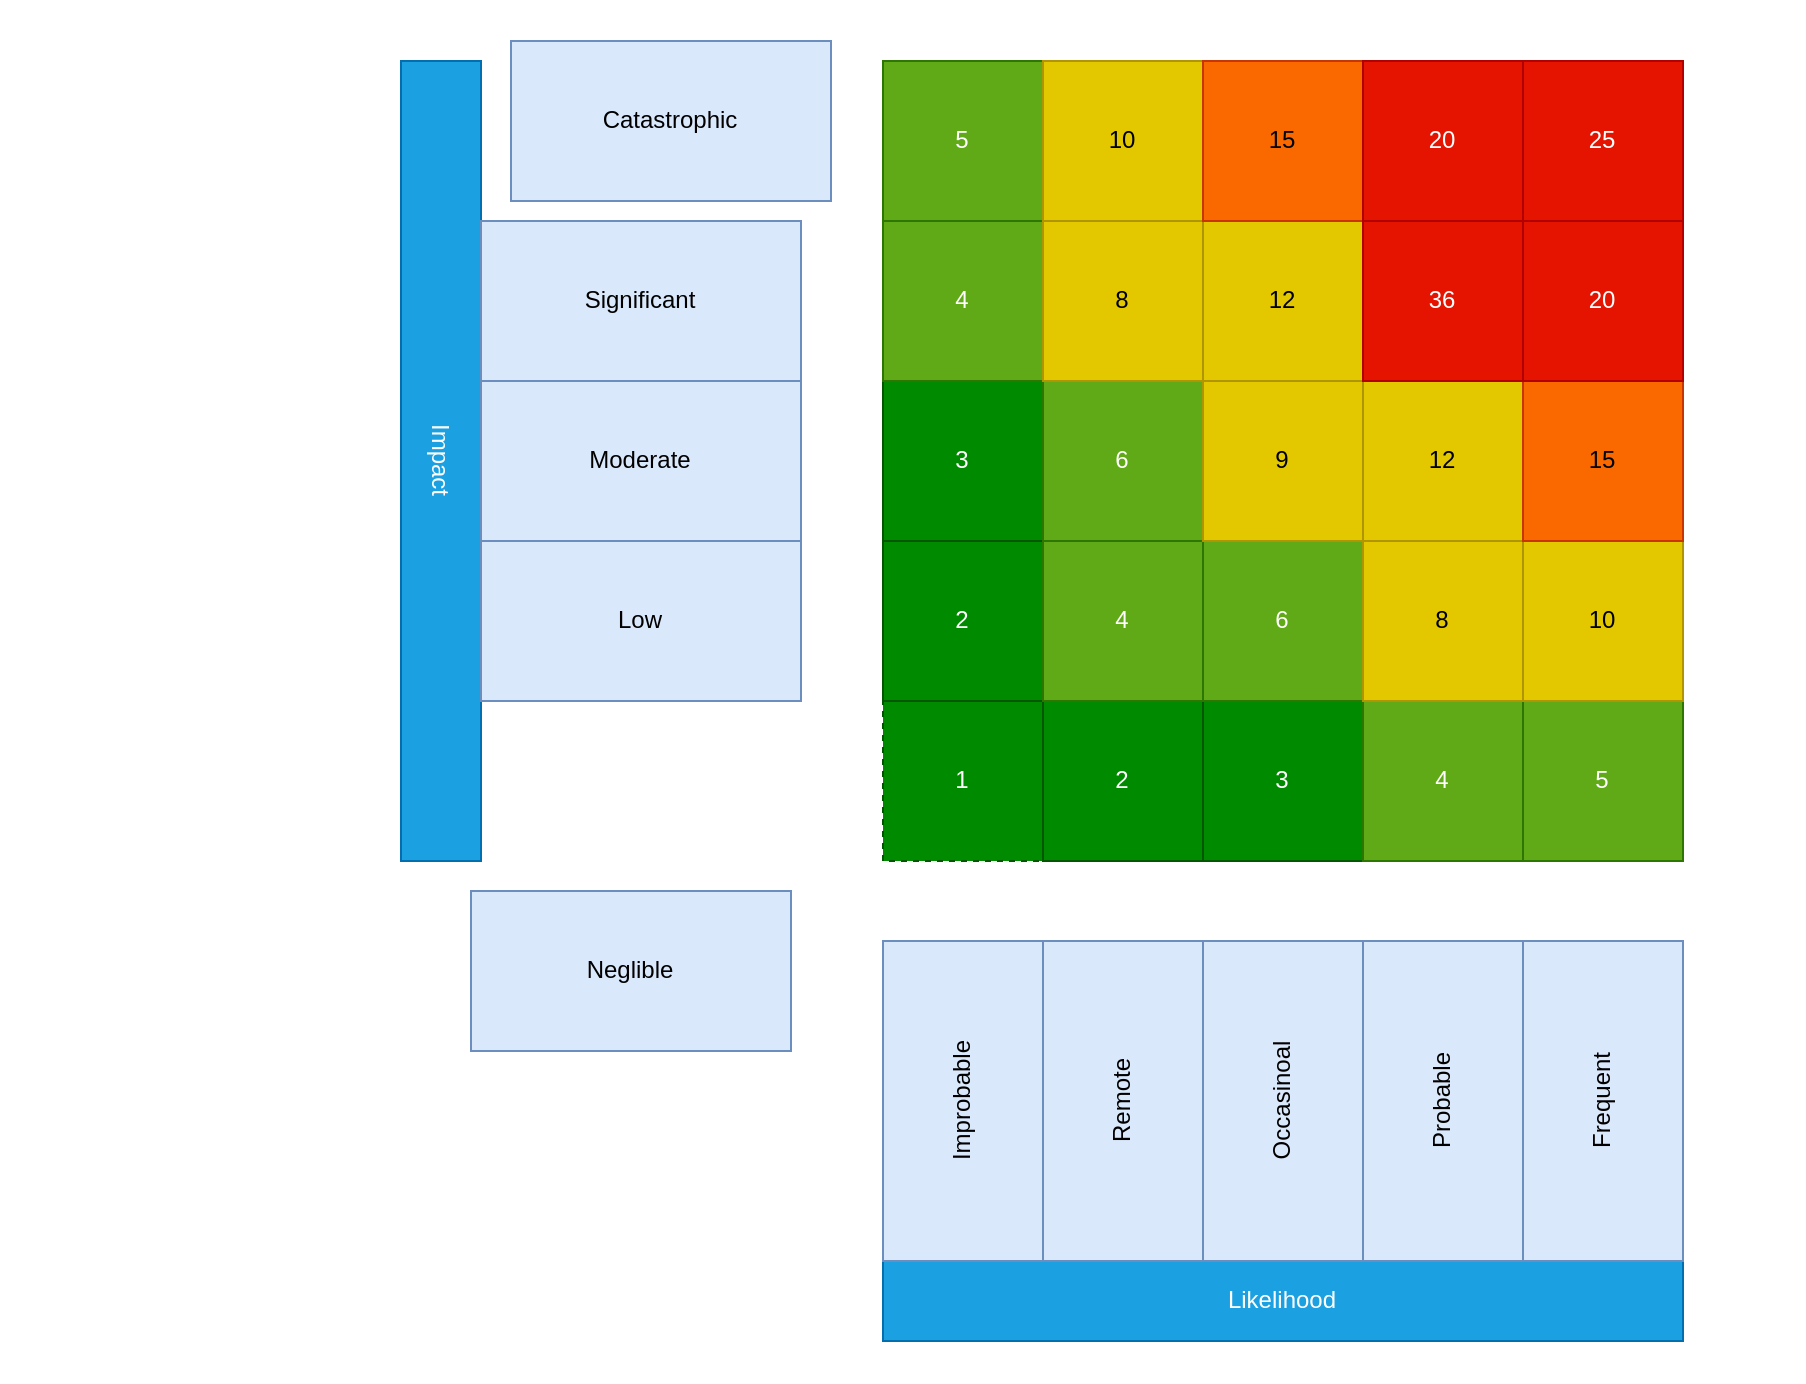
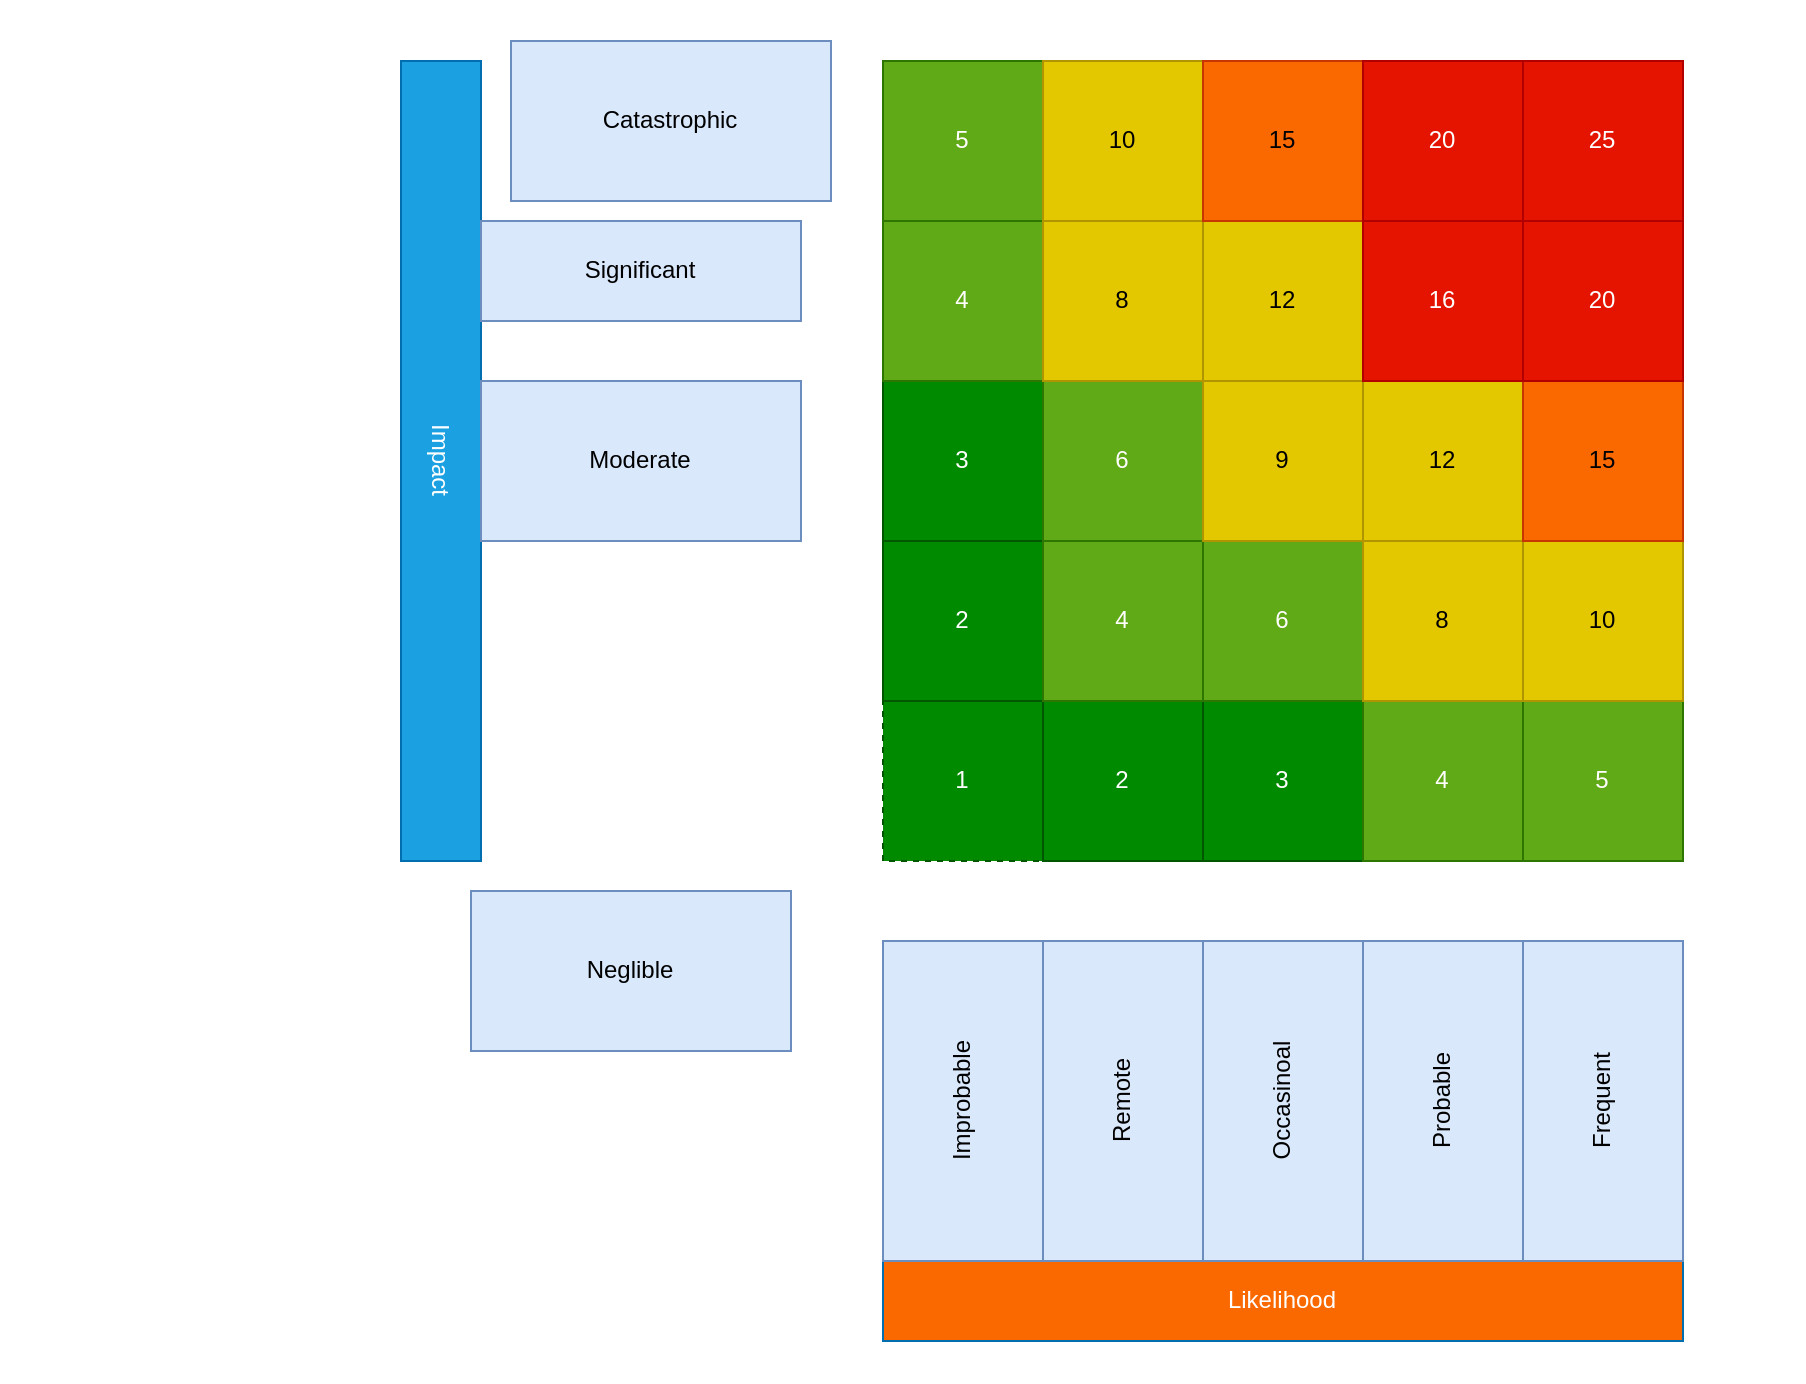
node "Significant": size 320x160 -> 320x100
node "36": label "36" -> "16"
node "Low": removed
node "Likelihood": fillcolor #1ba1e2 -> #fa6800
